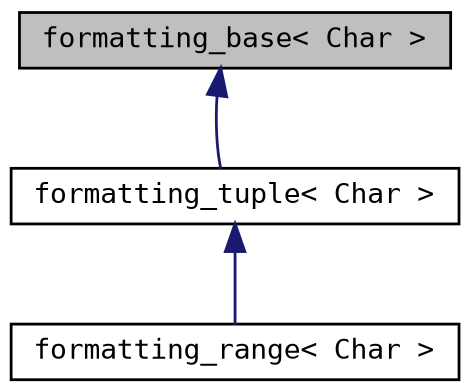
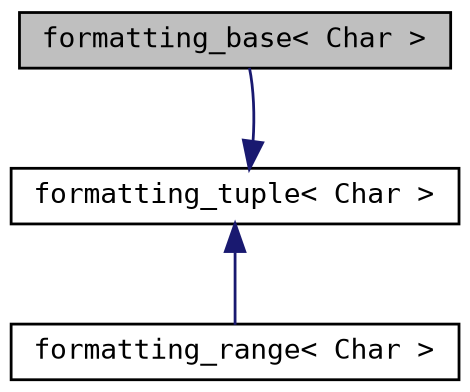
edge "formatting_tuple< Char >" -> "formatting_base< Char >": reversed
